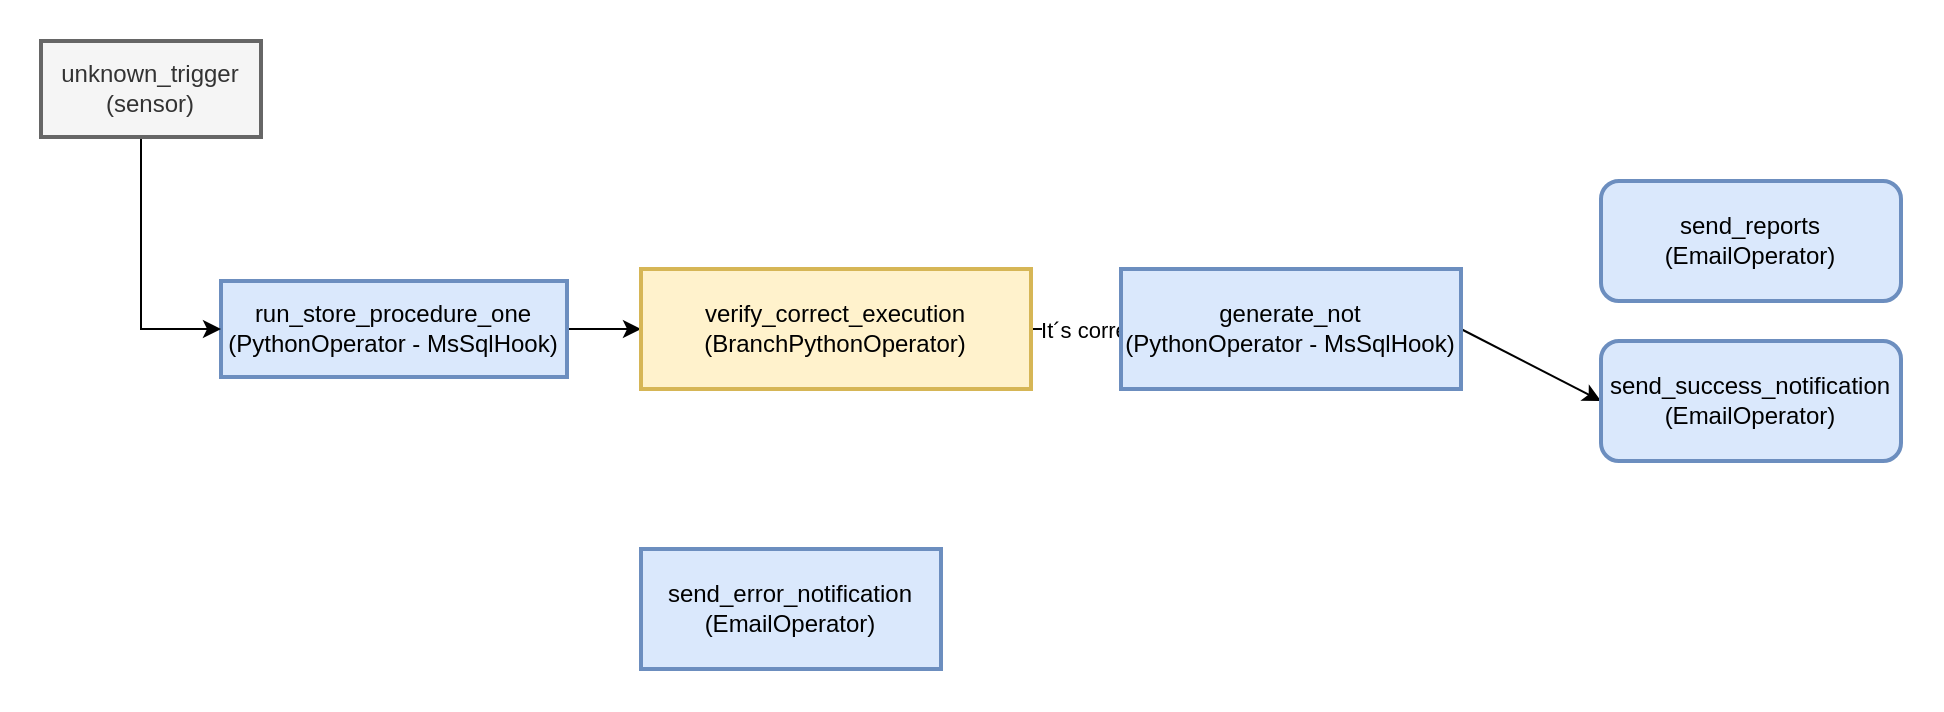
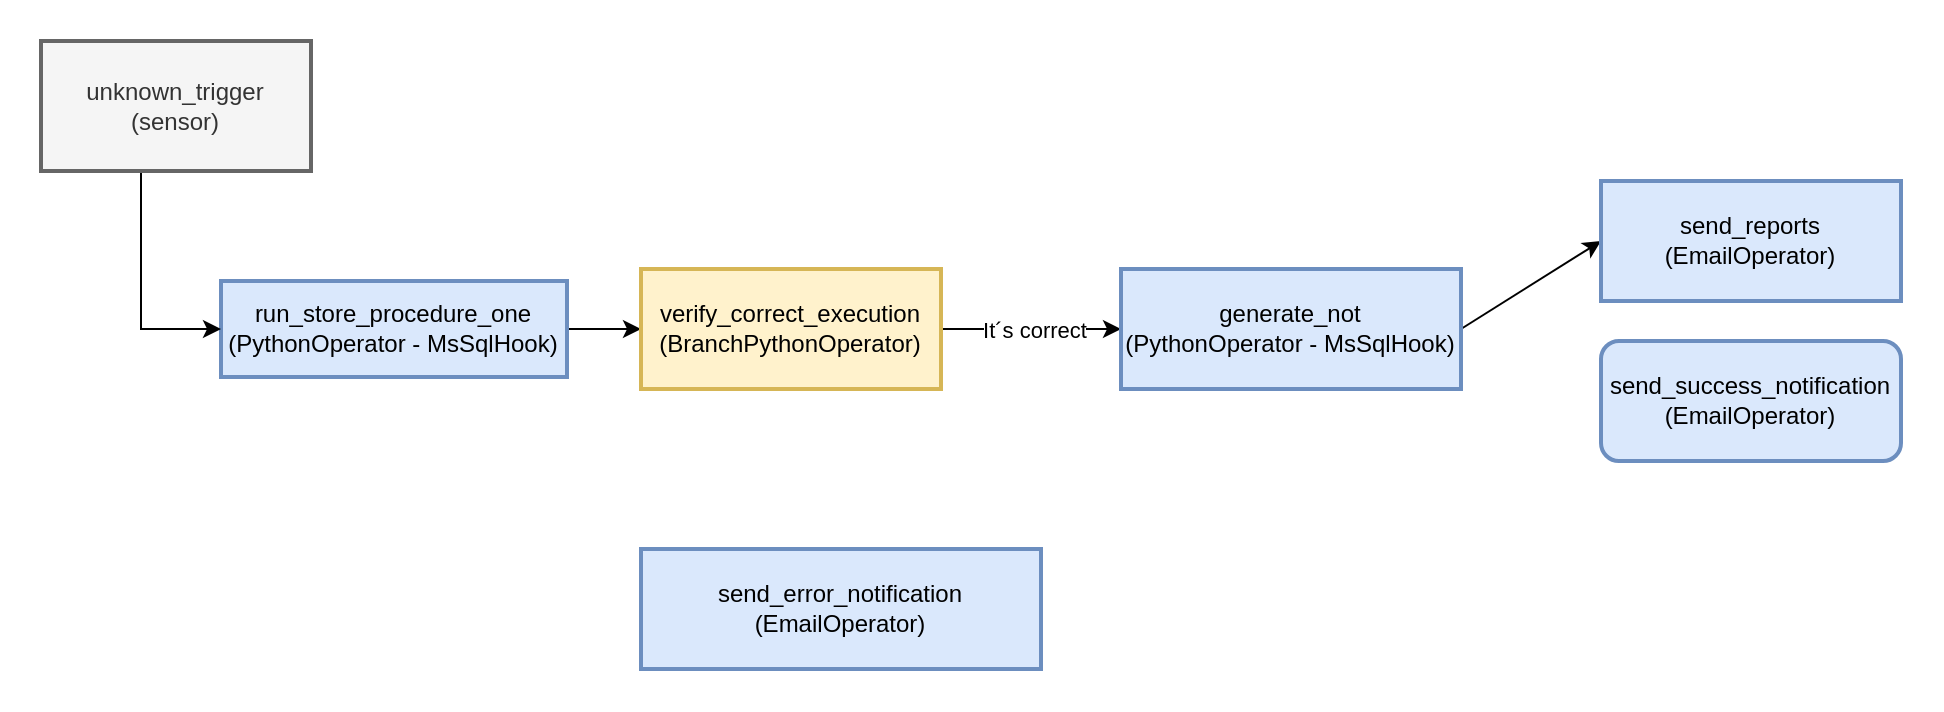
node "unknown_trigger (sensor)": size 220x96 -> 270x130
node "send_reports (EmailOperator)": shape rounded rectangle -> rectangle
edge "generate_not (PythonOperator - MsSqlHook)" -> "send_reports (EmailOperator)": added
node "verify_correct_execution (BranchPythonOperator)": size 390x120 -> 300x120
edge "generate_not (PythonOperator - MsSqlHook)" -> "send_success_notification (EmailOperator)": removed
node "send_error_notification (EmailOperator)": size 300x120 -> 400x120
